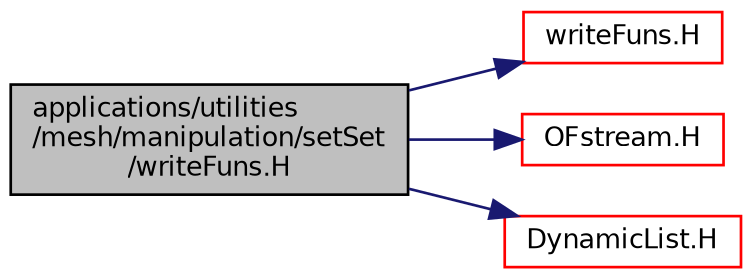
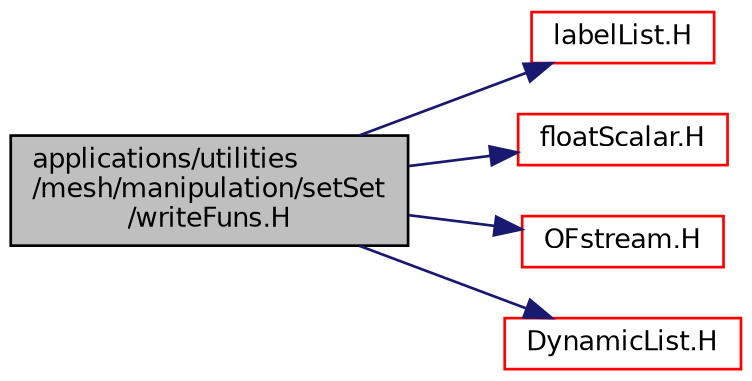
node "writeFuns.H": label "writeFuns.H" -> "labelList.H"
node "floatScalar.H": added
